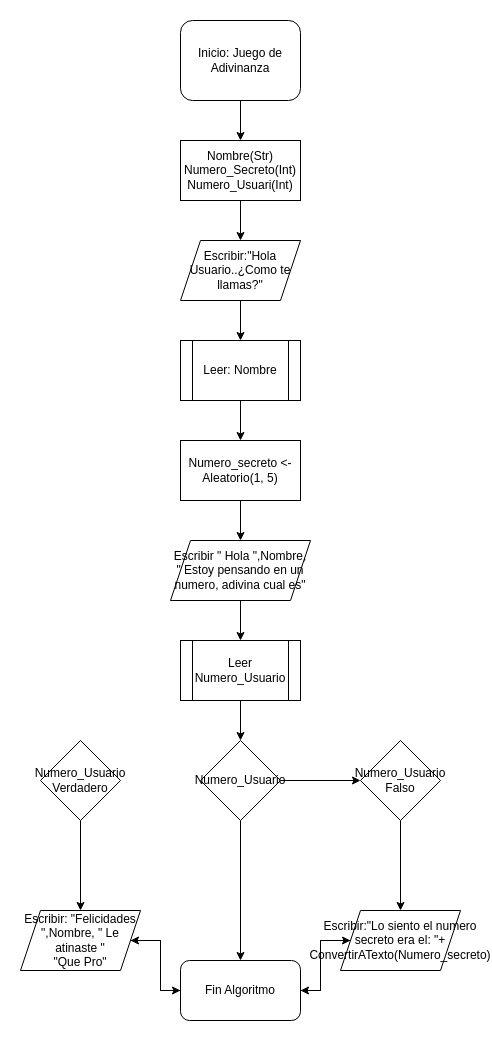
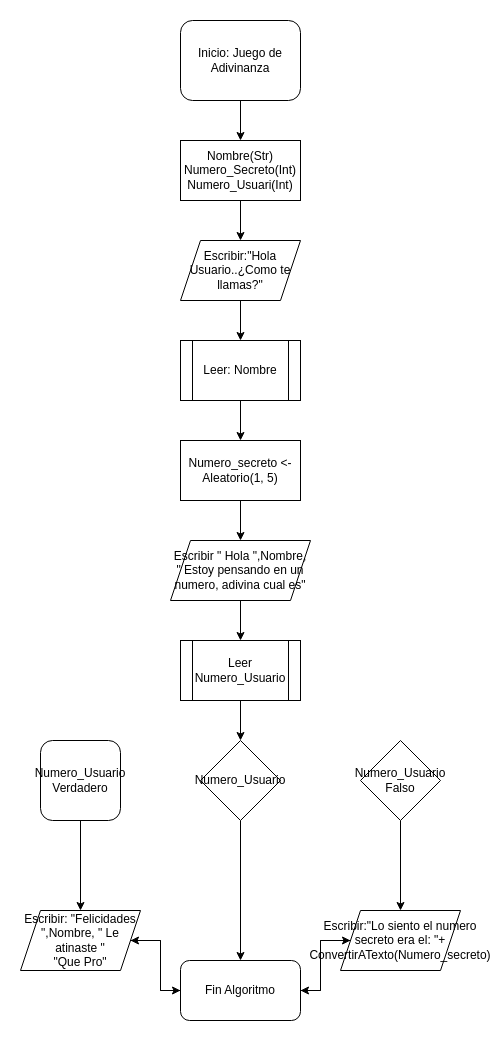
node "Numero_Usuario Verdadero": shape diamond -> rounded rectangle
edge "Numero_Usuario" -> "Numero_Usuario Falso": removed
